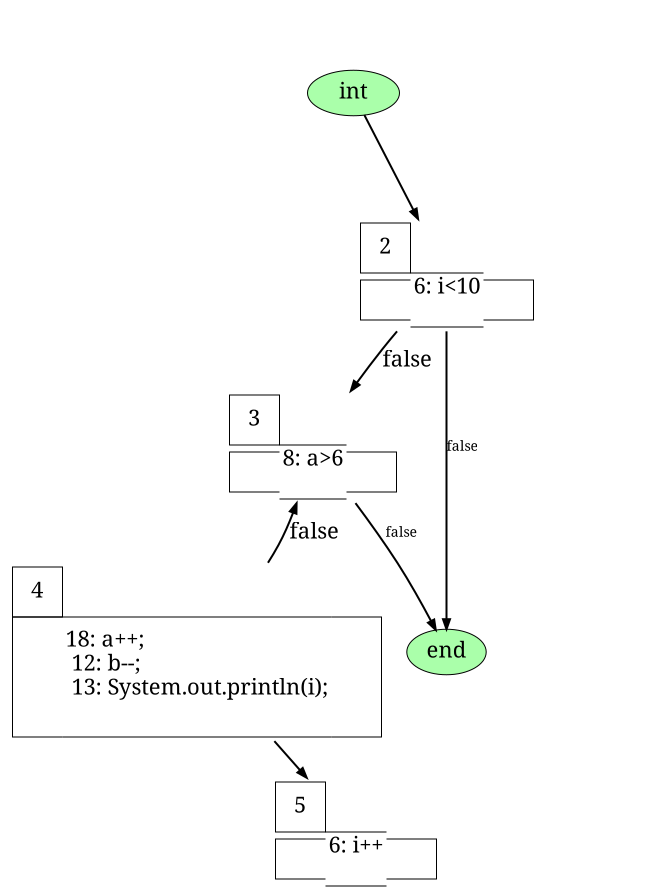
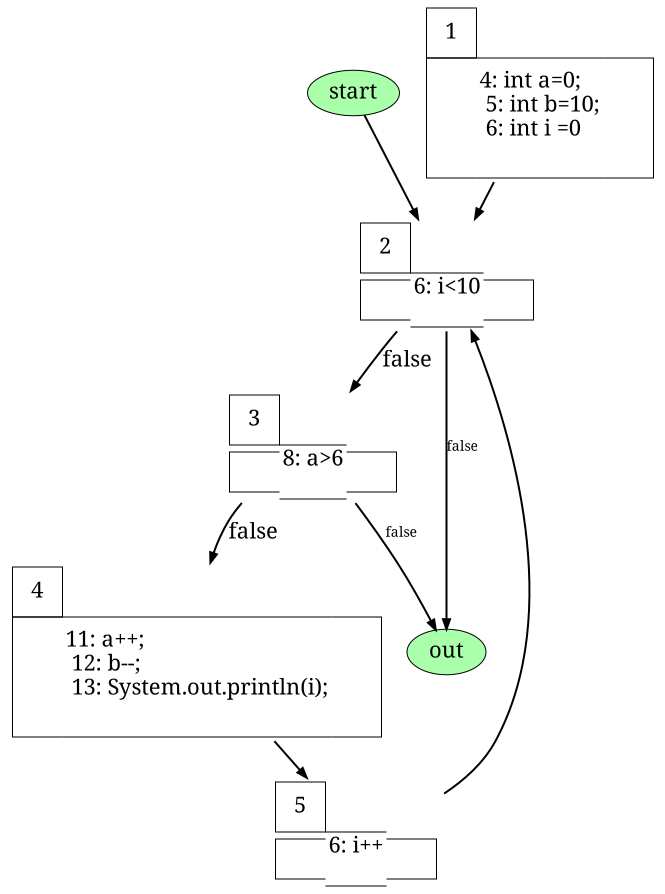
node "int": label "int" -> "start"
node "1": added
edge "4" -> "3": reversed
edge "5" -> "2": added
node "4": text "18: a++;" -> "11: a++;"
node "end": label "end" -> "out"
